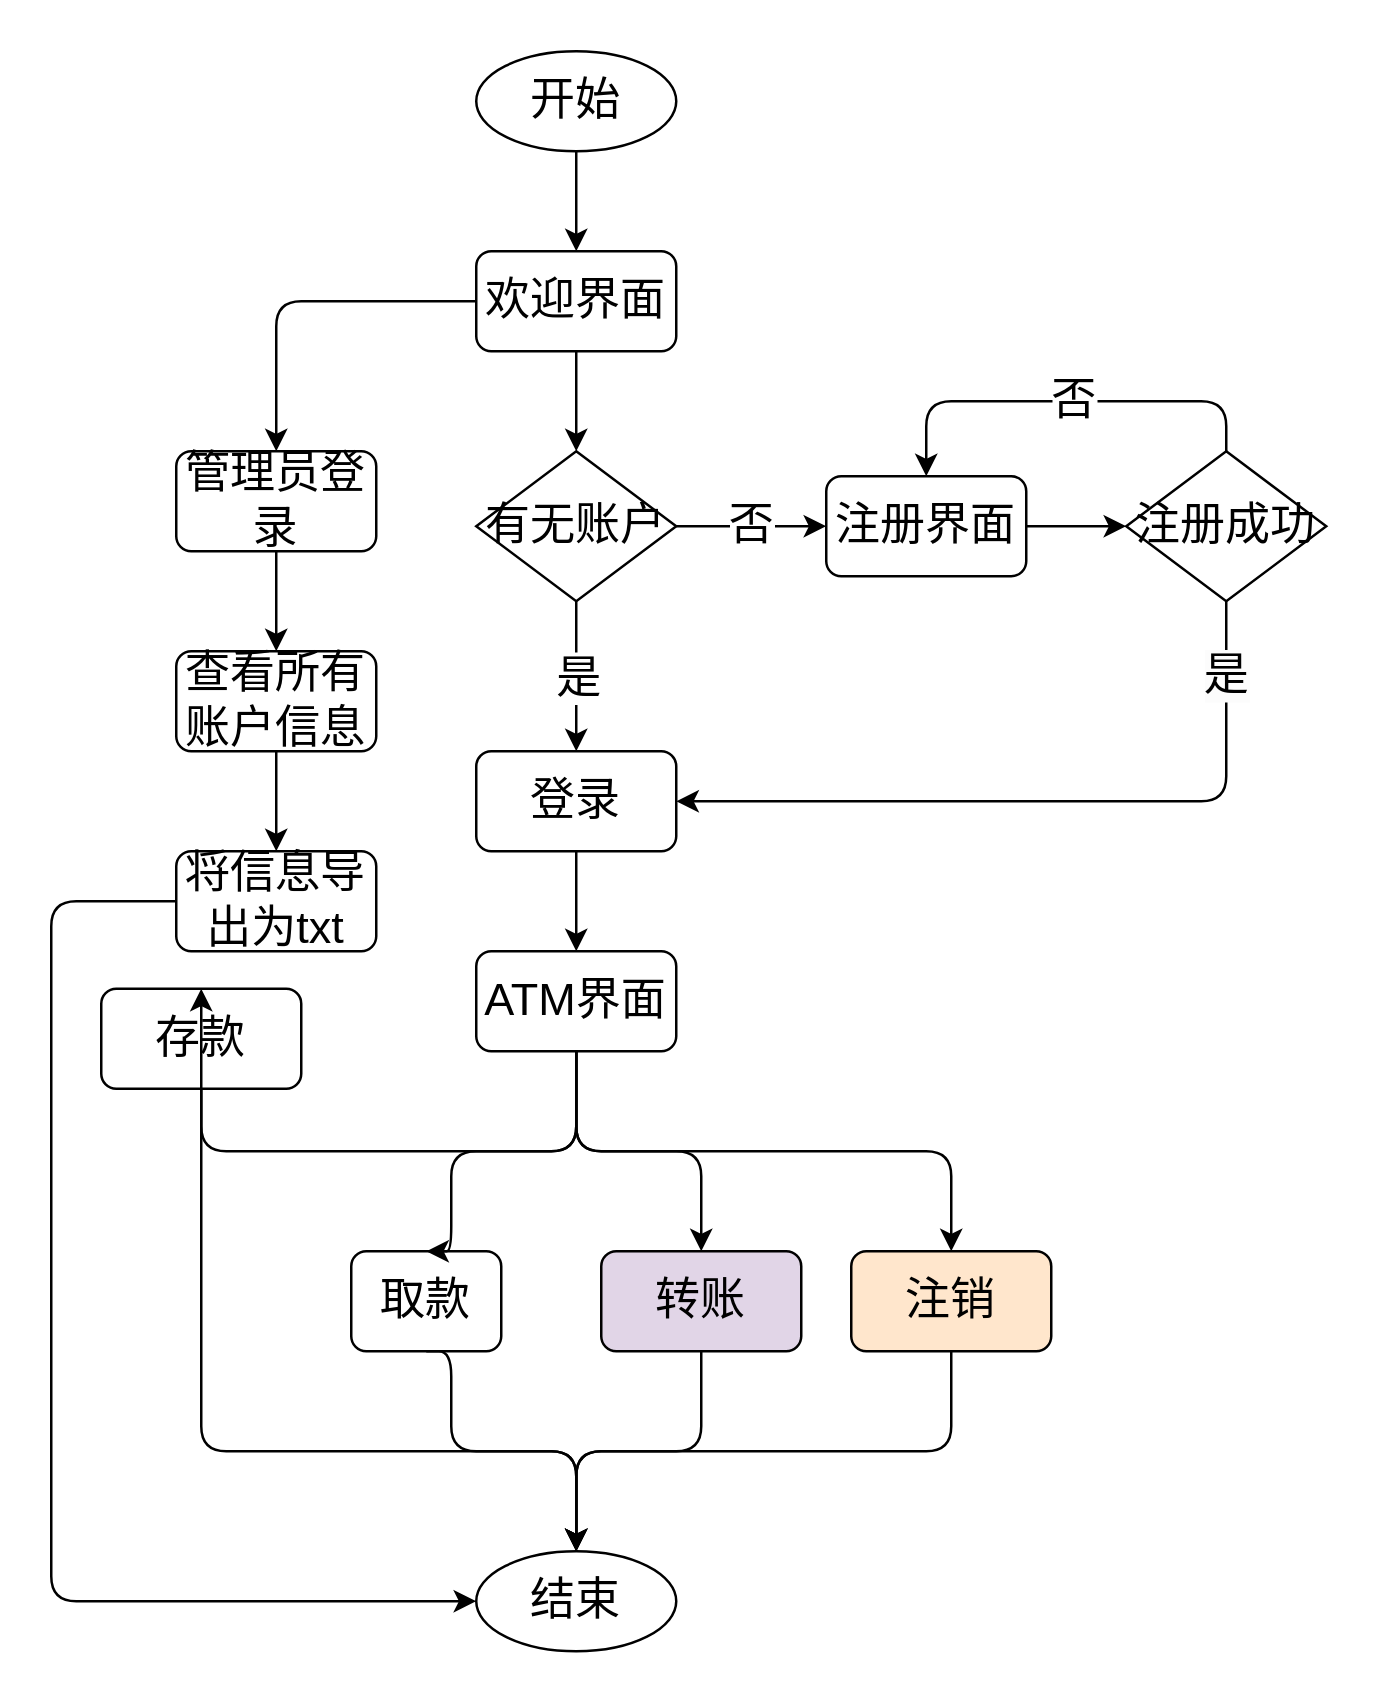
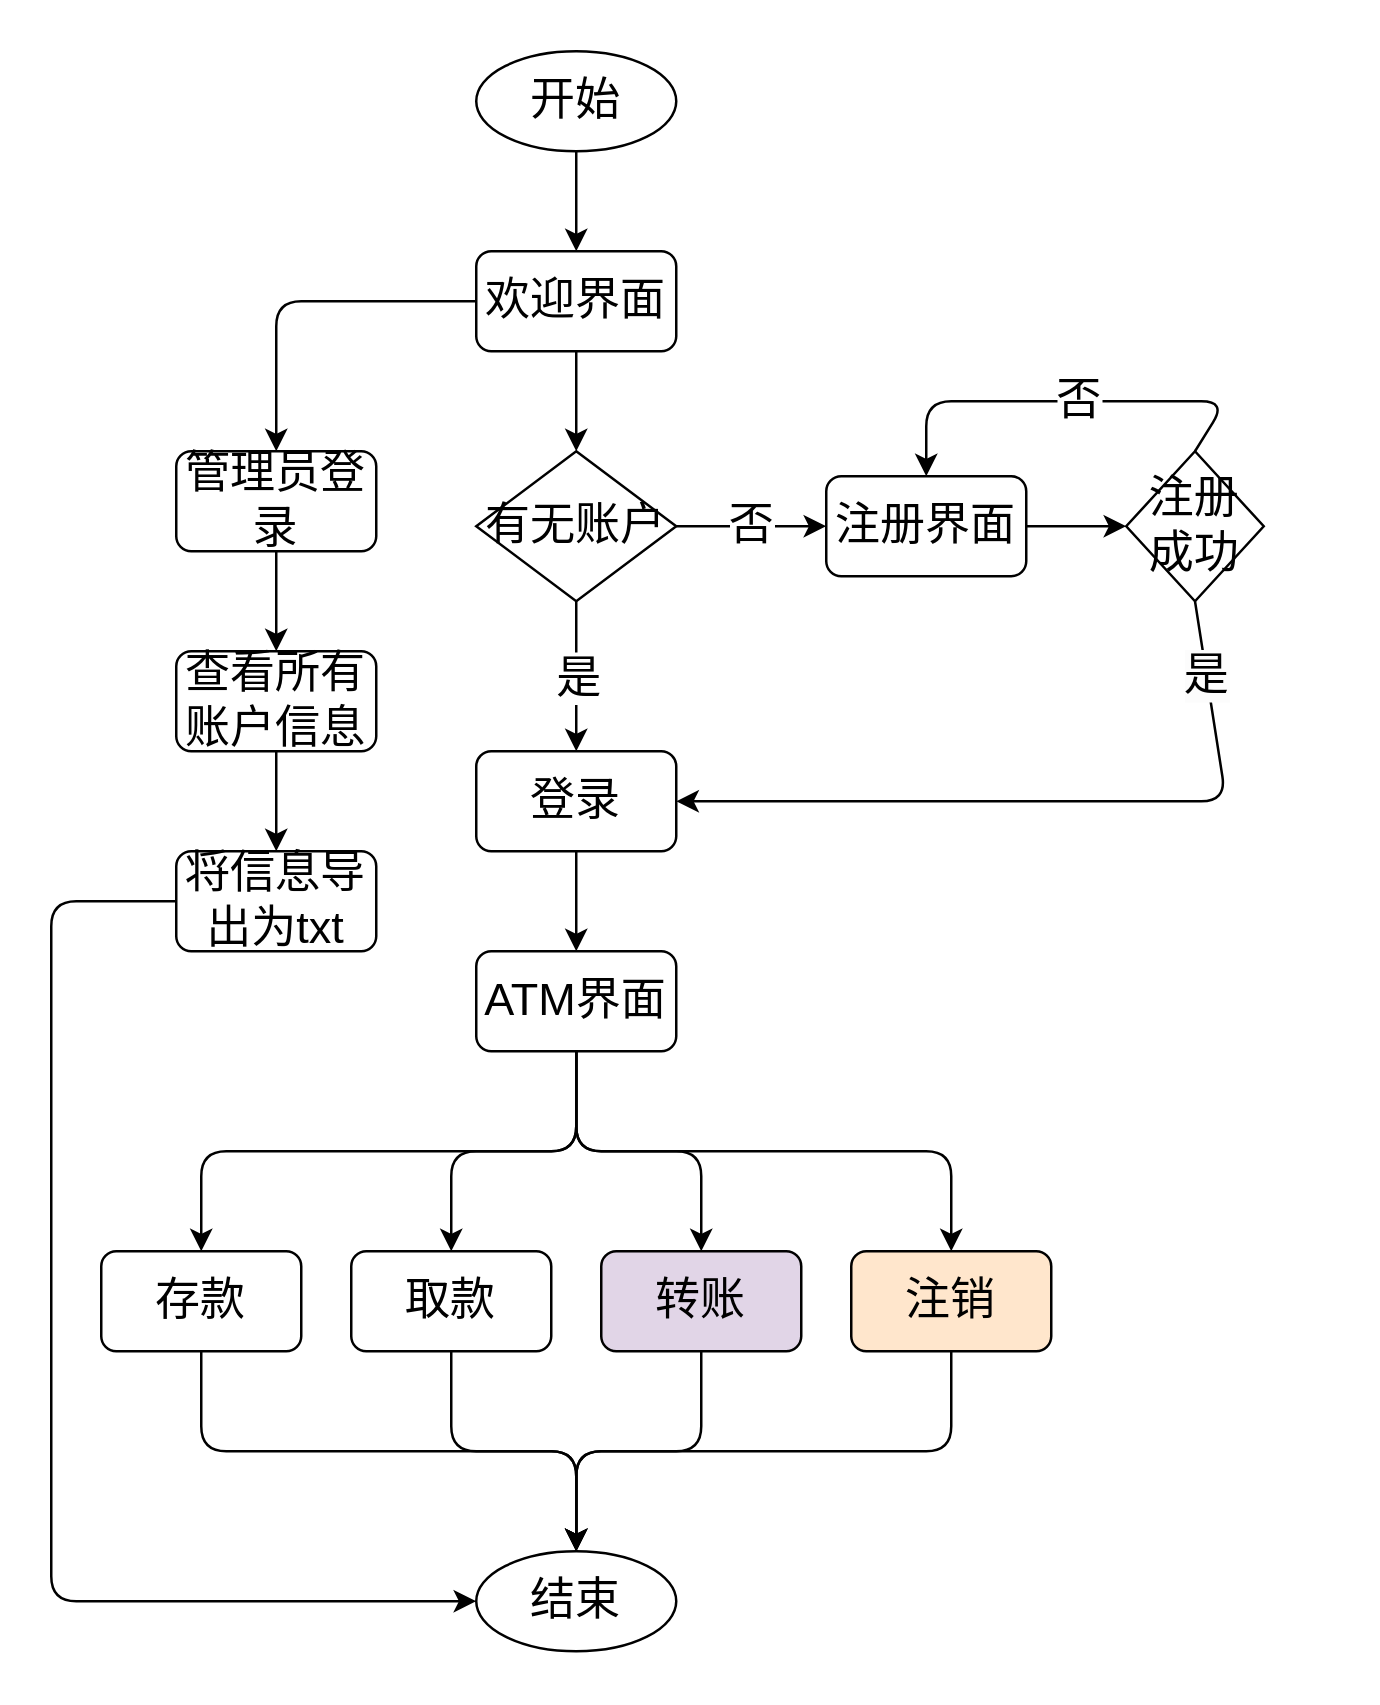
node "注册成功": size 200x150 -> 138x150
node "存款": moved (201, 1039) -> (201, 1301)
node "取款": size 150x100 -> 200x100
